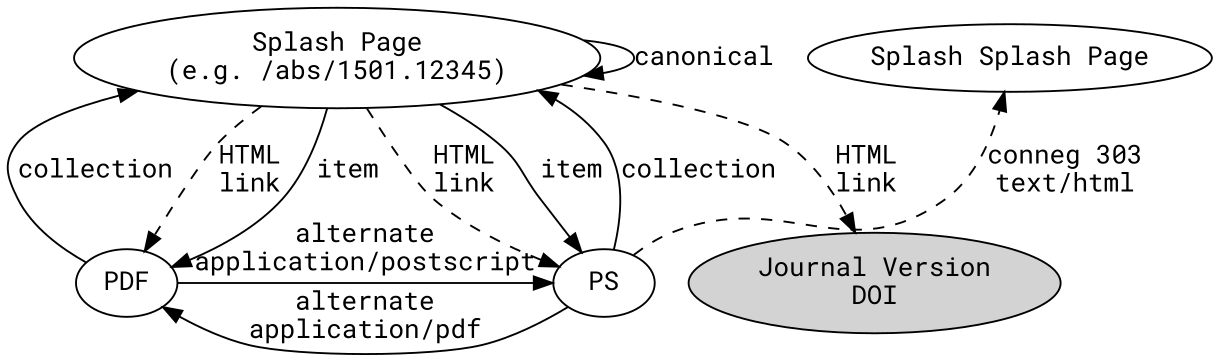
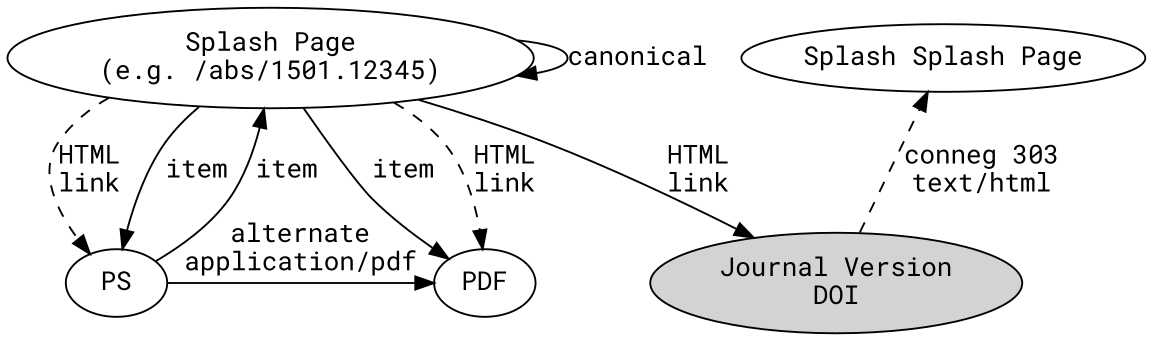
edge "Splash Page (e.g. /abs/1501.12345)" -> "Journal Version DOI": style dashed -> solid
edge "PDF" -> "Splash Page (e.g. /abs/1501.12345)": removed, label "collection"
edge "PS" -> "Splash Page (e.g. /abs/1501.12345)": label "collection" -> "item"
edge "PS" -> "Splash Splash Page": now "Journal Version DOI" -> "Splash Splash Page"
edge "PDF" -> "PS": removed, label "alternate application/postscript"
